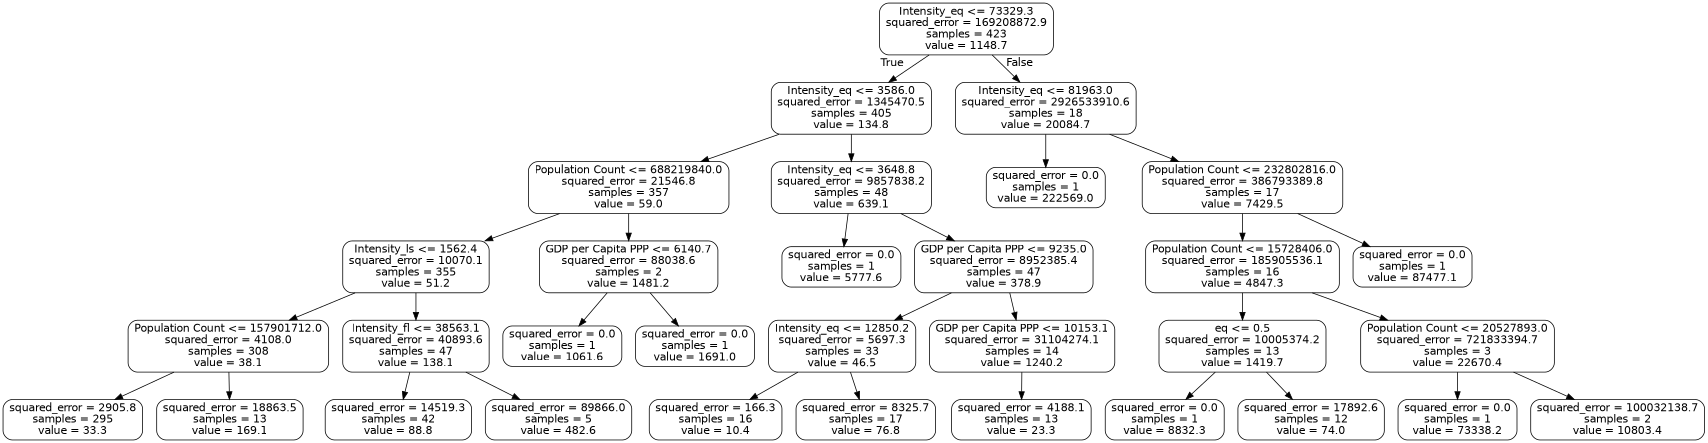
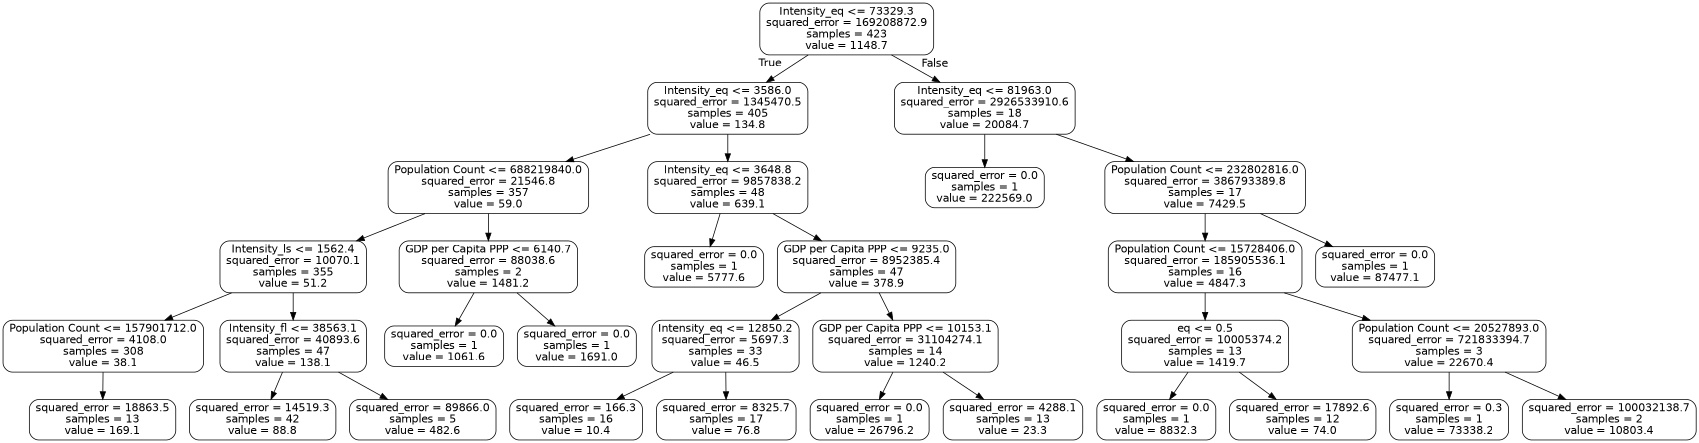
node "squared_error = 2905.8 samples = 295 value = 33.3": removed
node "squared_error = 0.0 samples = 1 value = 26796.2": added
node "squared_error = 4188.1 samples = 13 value = 23.3": label "squared_error = 4188.1 samples = 13 value = 23.3" -> "squared_error = 4288.1 samples = 13 value = 23.3"
node "squared_error = 0.0 samples = 1 value = 73338.2": label "squared_error = 0.0 samples = 1 value = 73338.2" -> "squared_error = 0.3 samples = 1 value = 73338.2"
